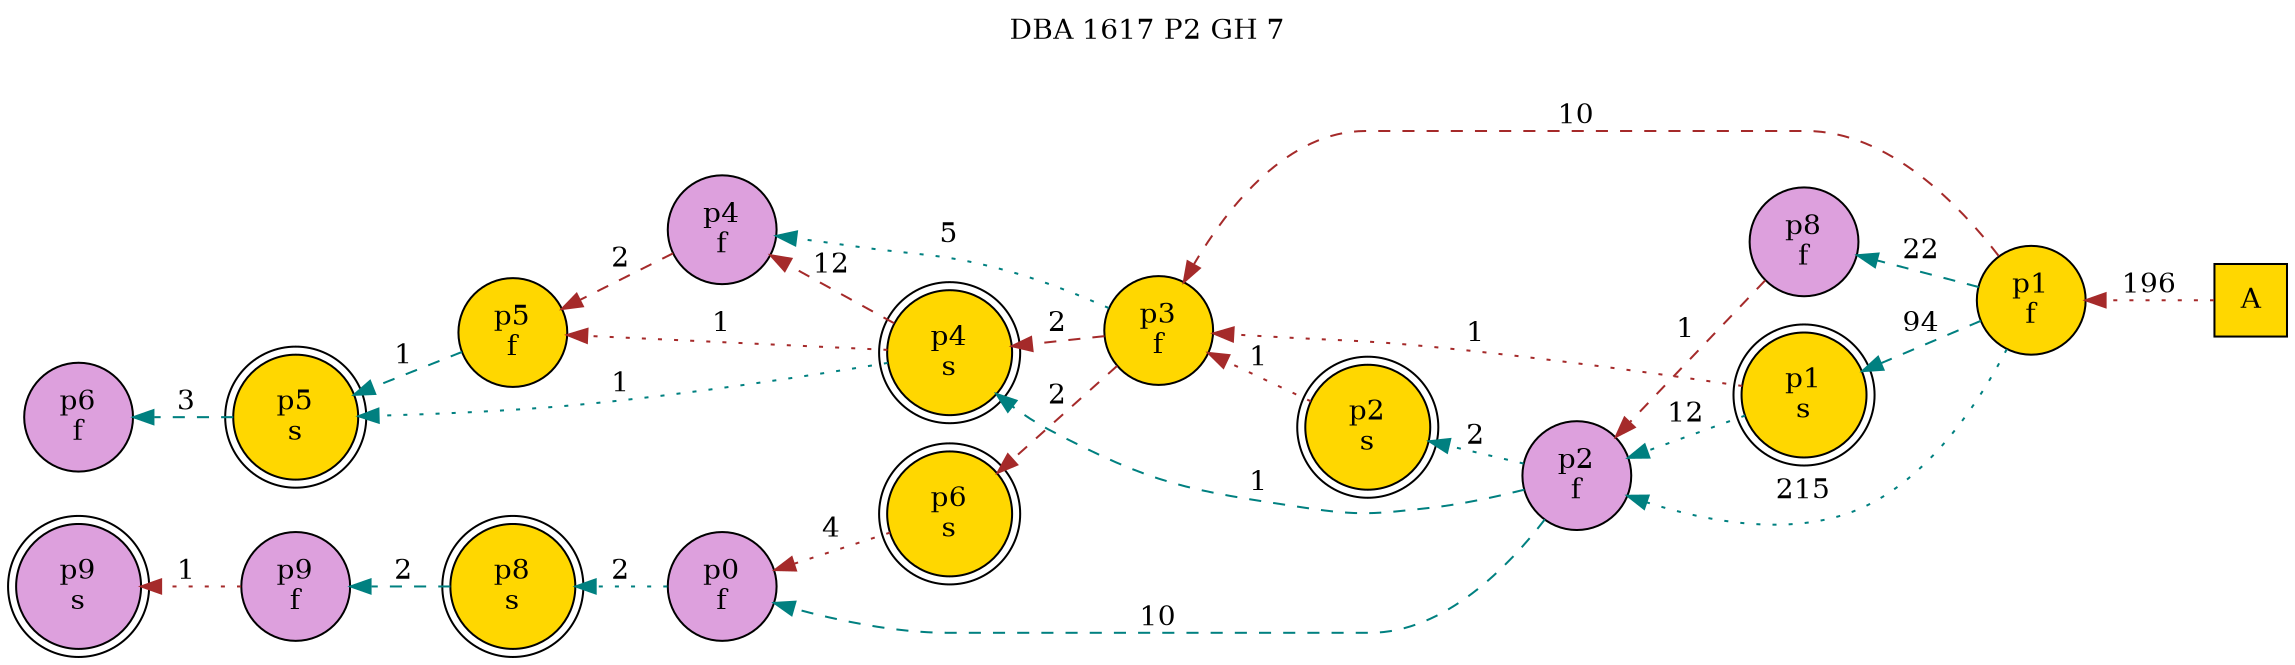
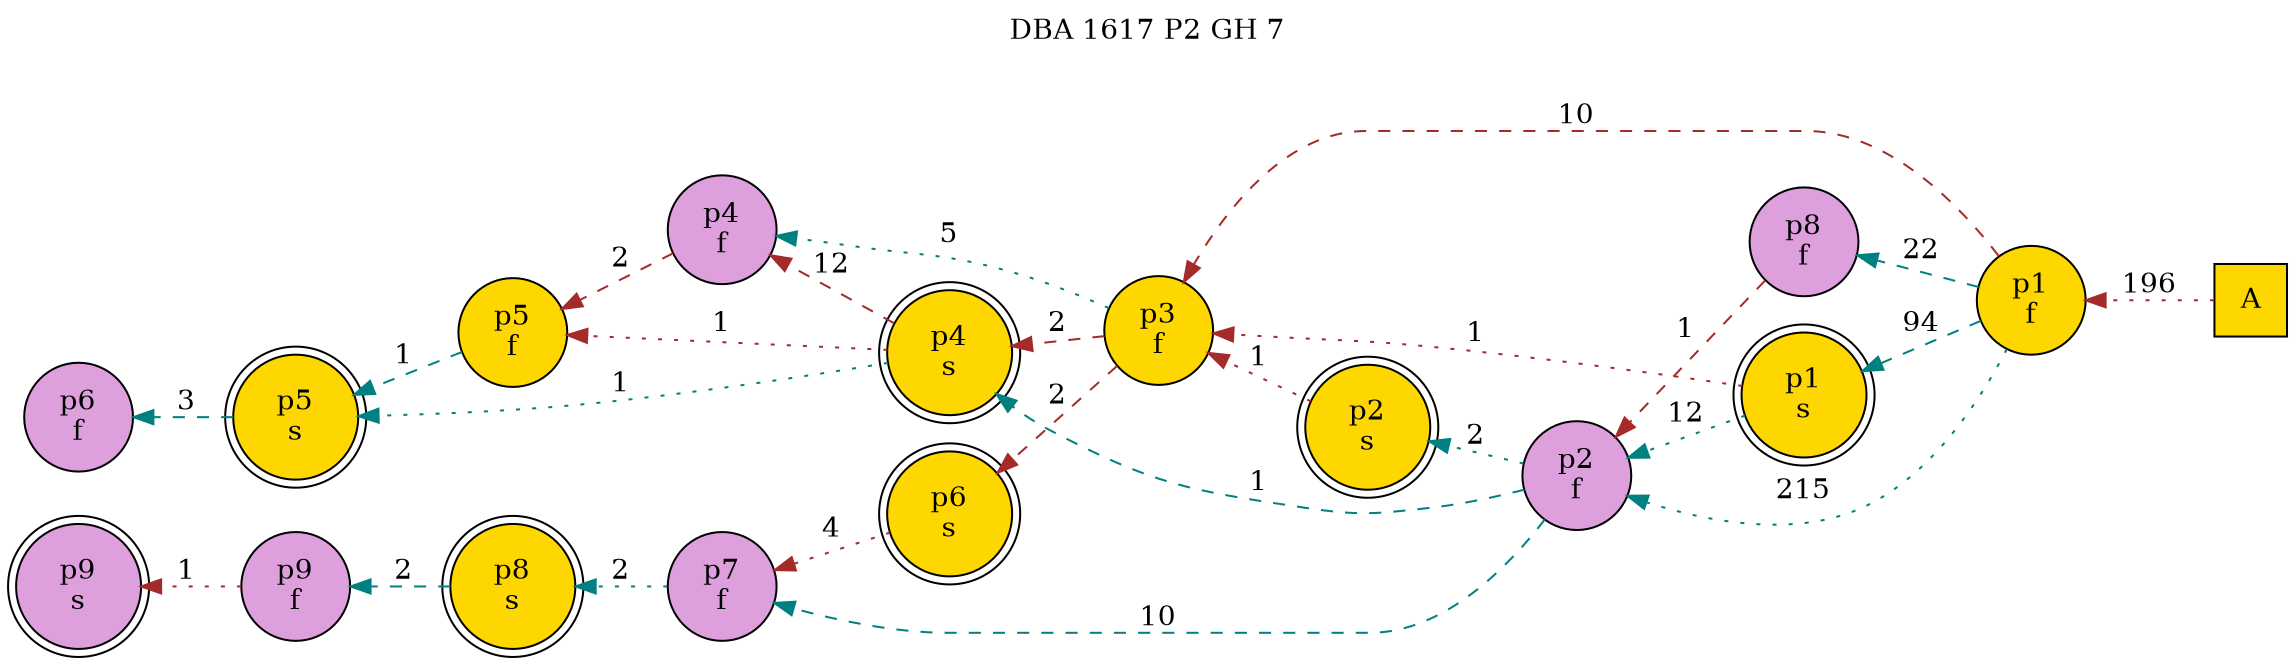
node "p0 f": label "p0 f" -> "p7 f"
